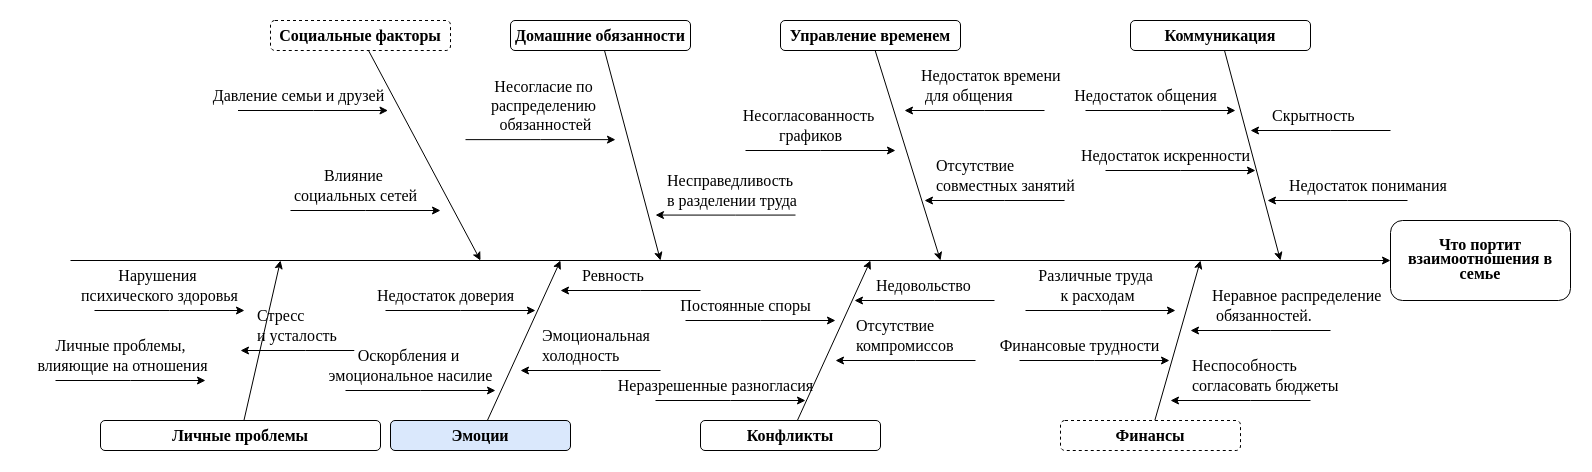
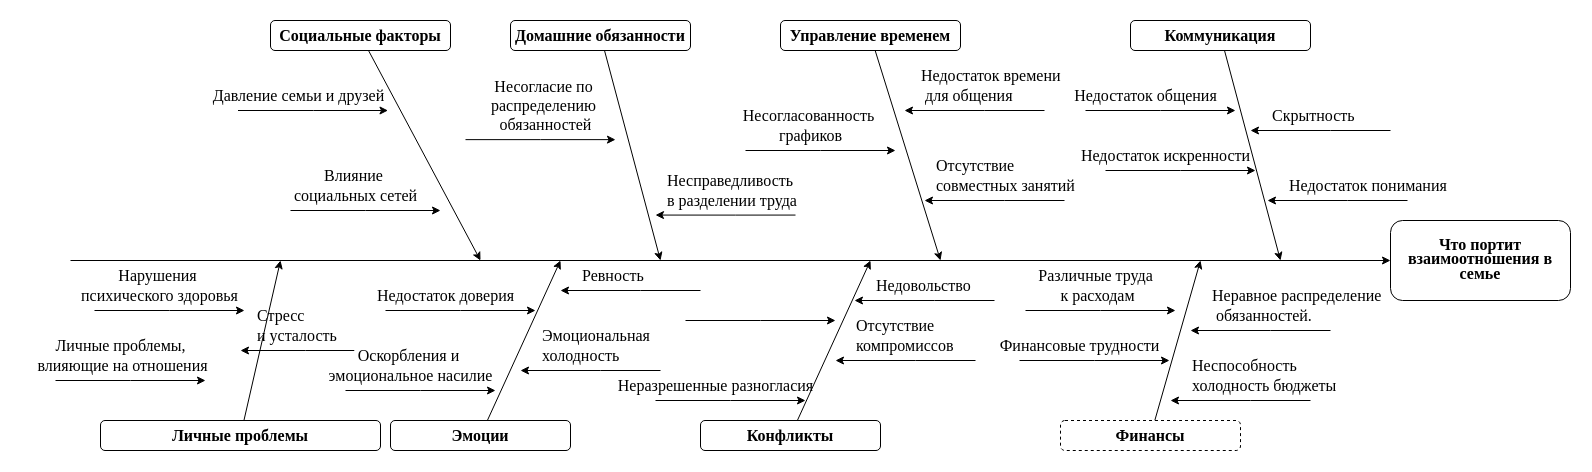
node "Социальные факторы": style dashed -> solid
node "Постоянные споры": removed
node "Неспособность согласовать бюджеты": label "Неспособность согласовать бюджеты" -> "Неспособность холодность бюджеты"
node "Эмоции": fillcolor #dae8fc -> #ffffff
